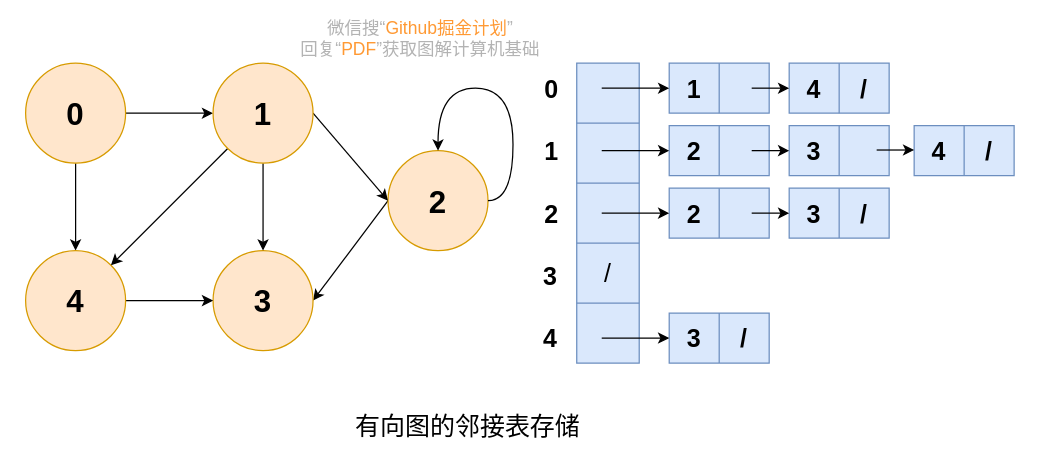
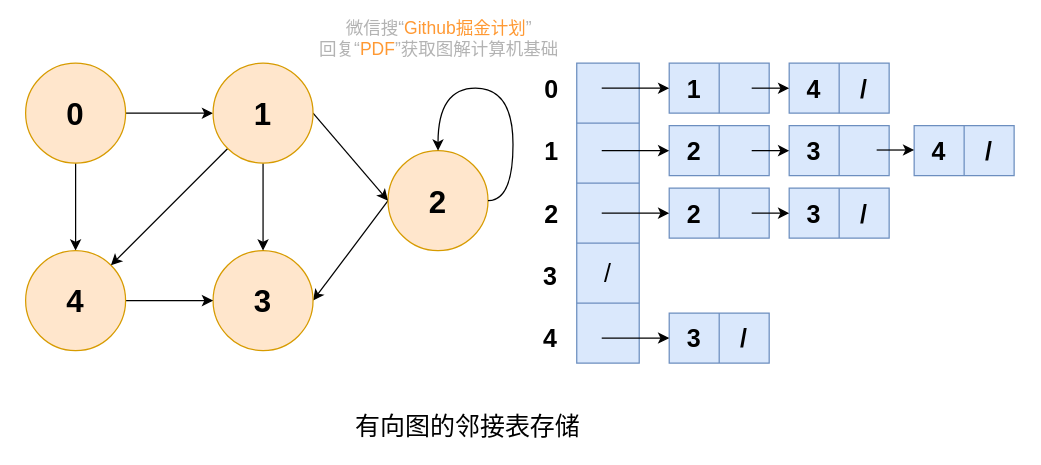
node "微信搜“Github掘金计划”回复“PDF”获取图解计算机基础": moved (421, 38) -> (439, 38)
